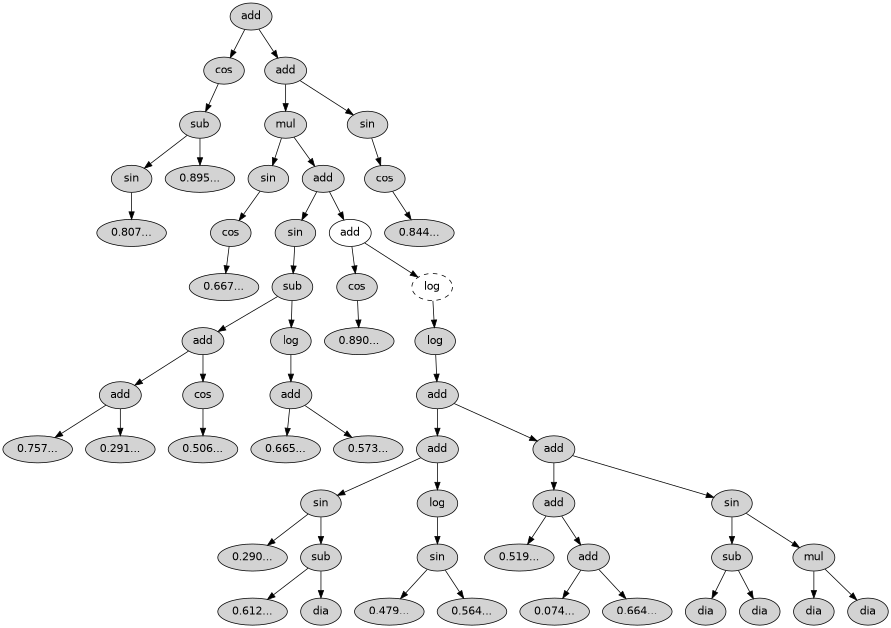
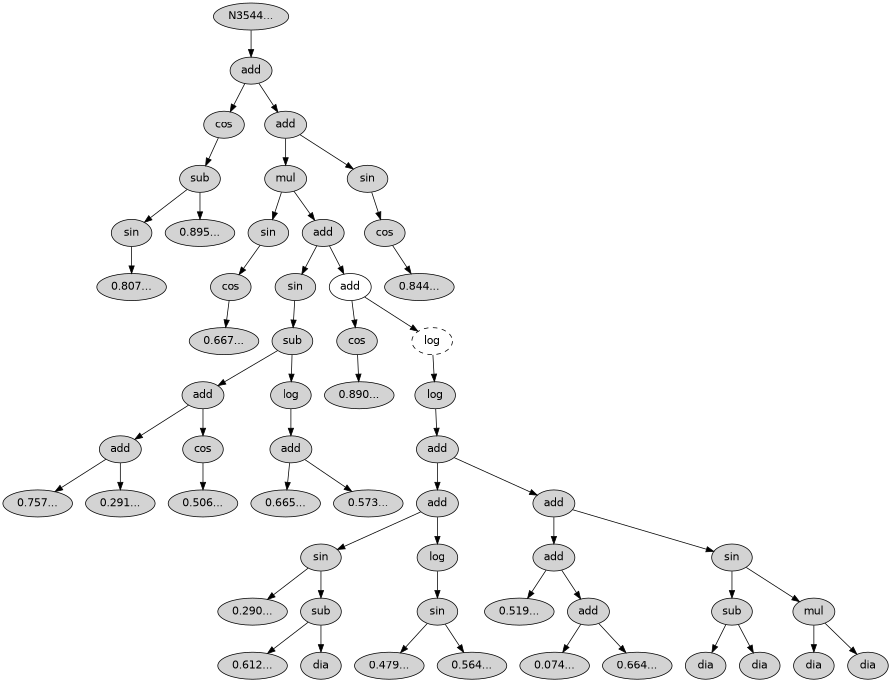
node "N3544...": added
